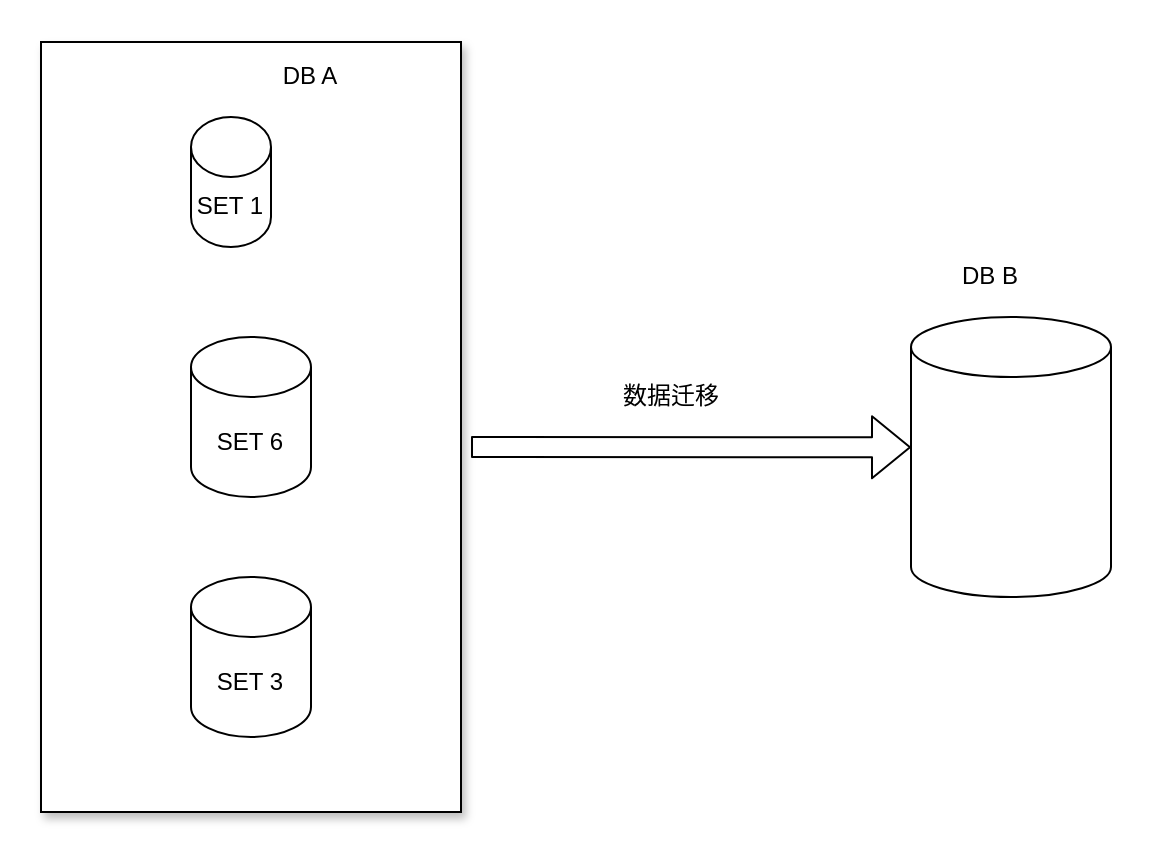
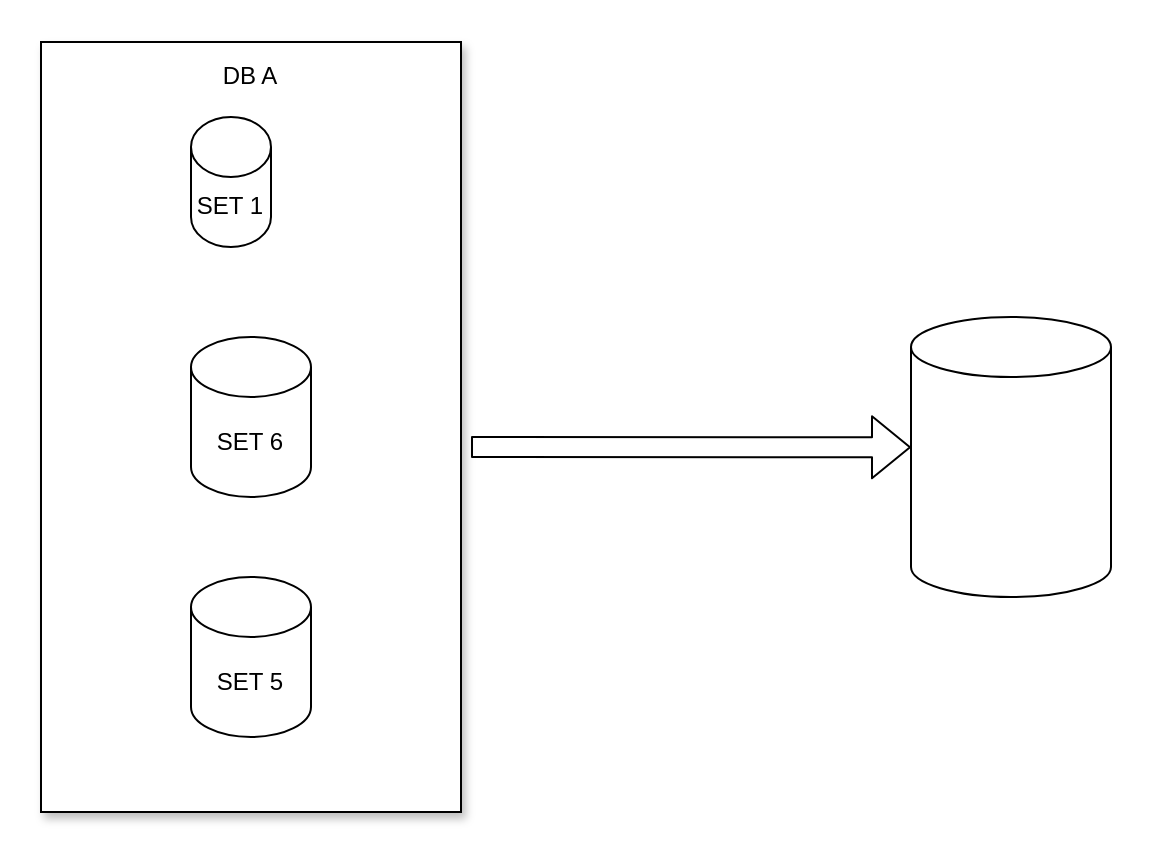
node "DB A": moved (311, 77) -> (251, 77)
node "DB B": removed
node "数据迁移": removed
node "SET 3": label "SET 3" -> "SET 5"
